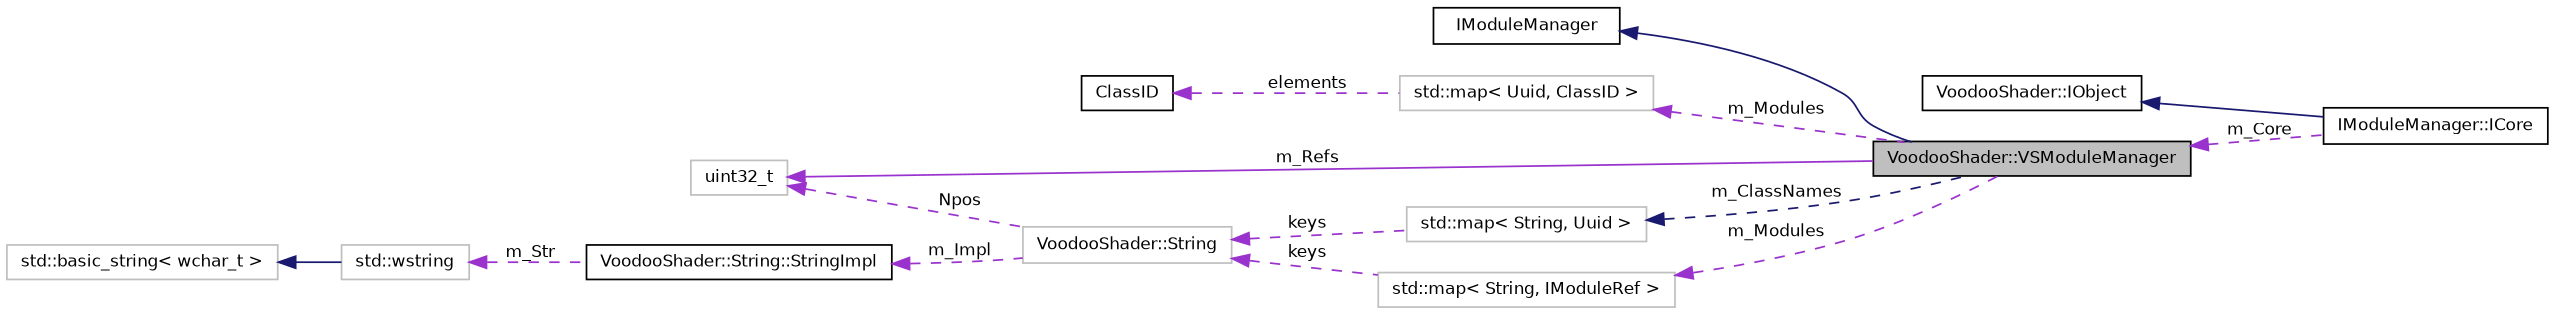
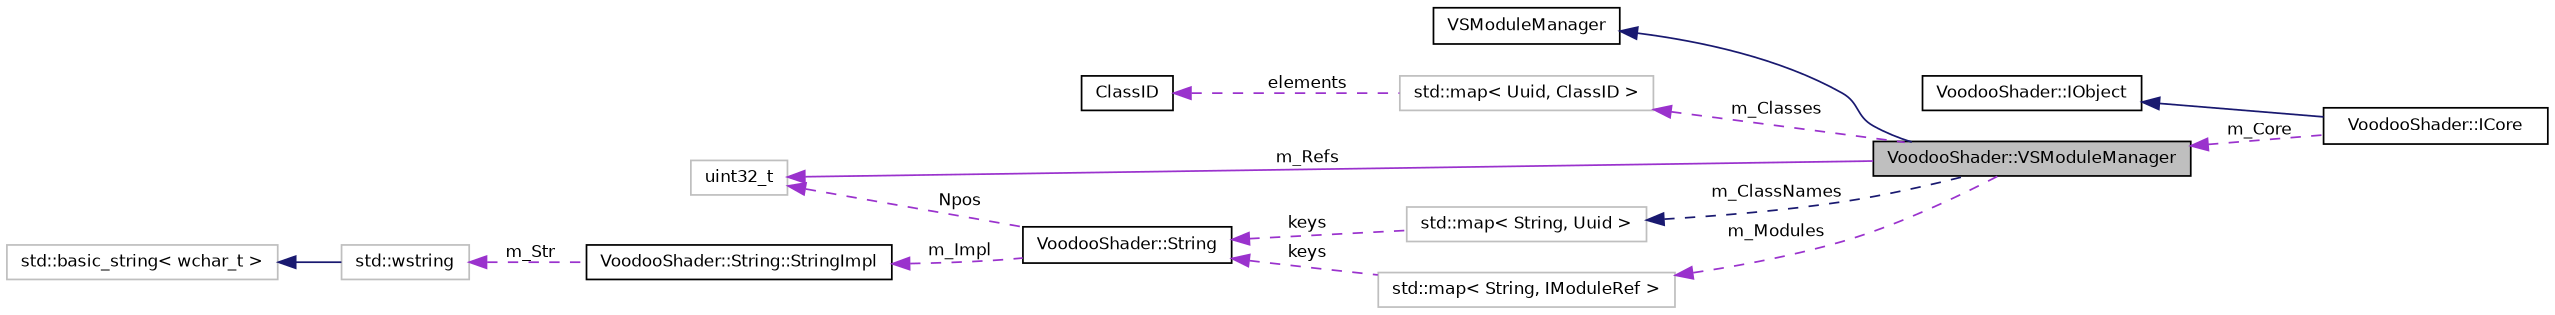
node "IModuleManager": label "IModuleManager" -> "VSModuleManager"
edge "VoodooShader::VSModuleManager" -> "std::map< Uuid, ClassID >": label " m_Modules" -> " m_Classes"
node "IModuleManager::ICore": label "IModuleManager::ICore" -> "VoodooShader::ICore"
node "VoodooShader::String": color grey75 -> black
